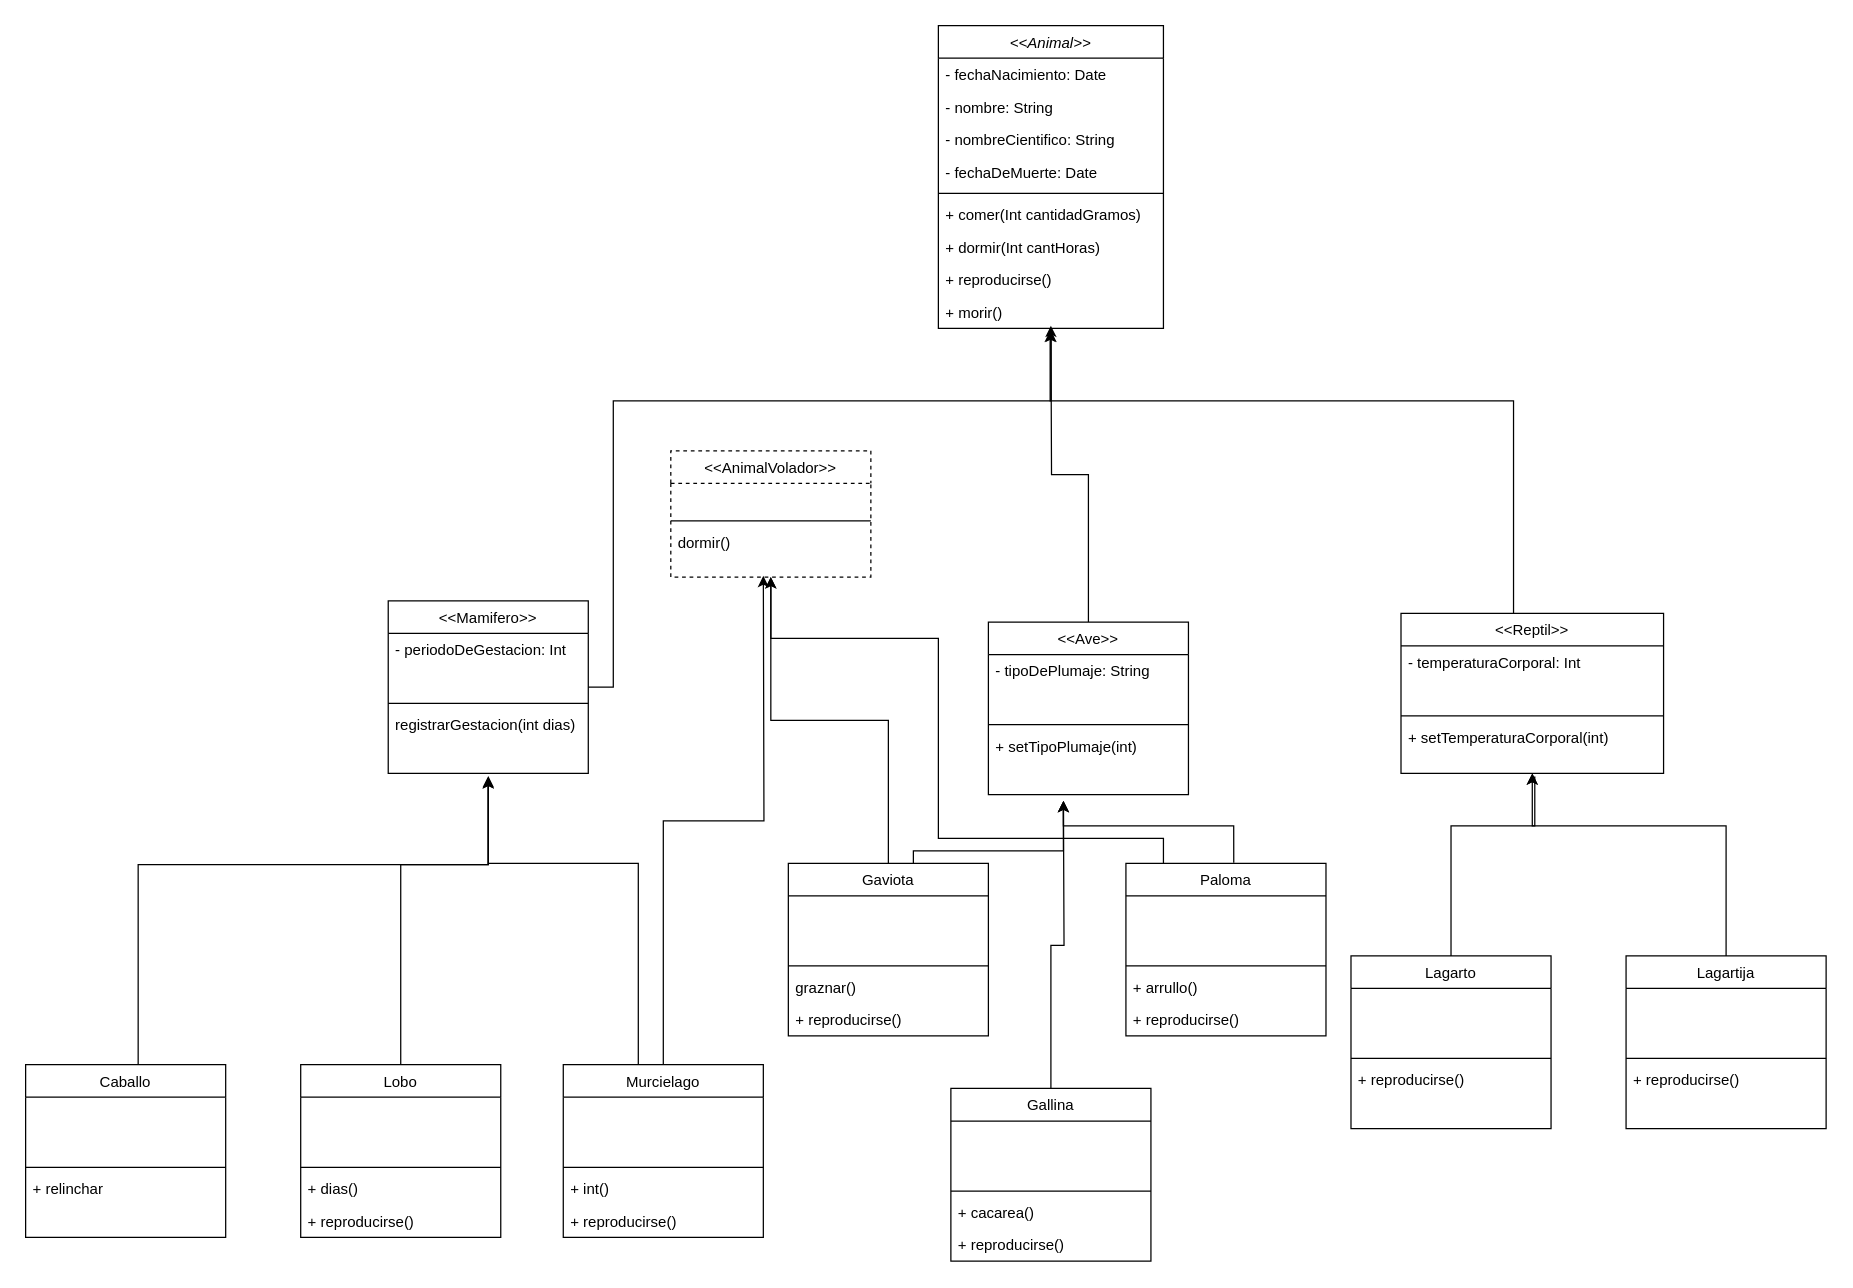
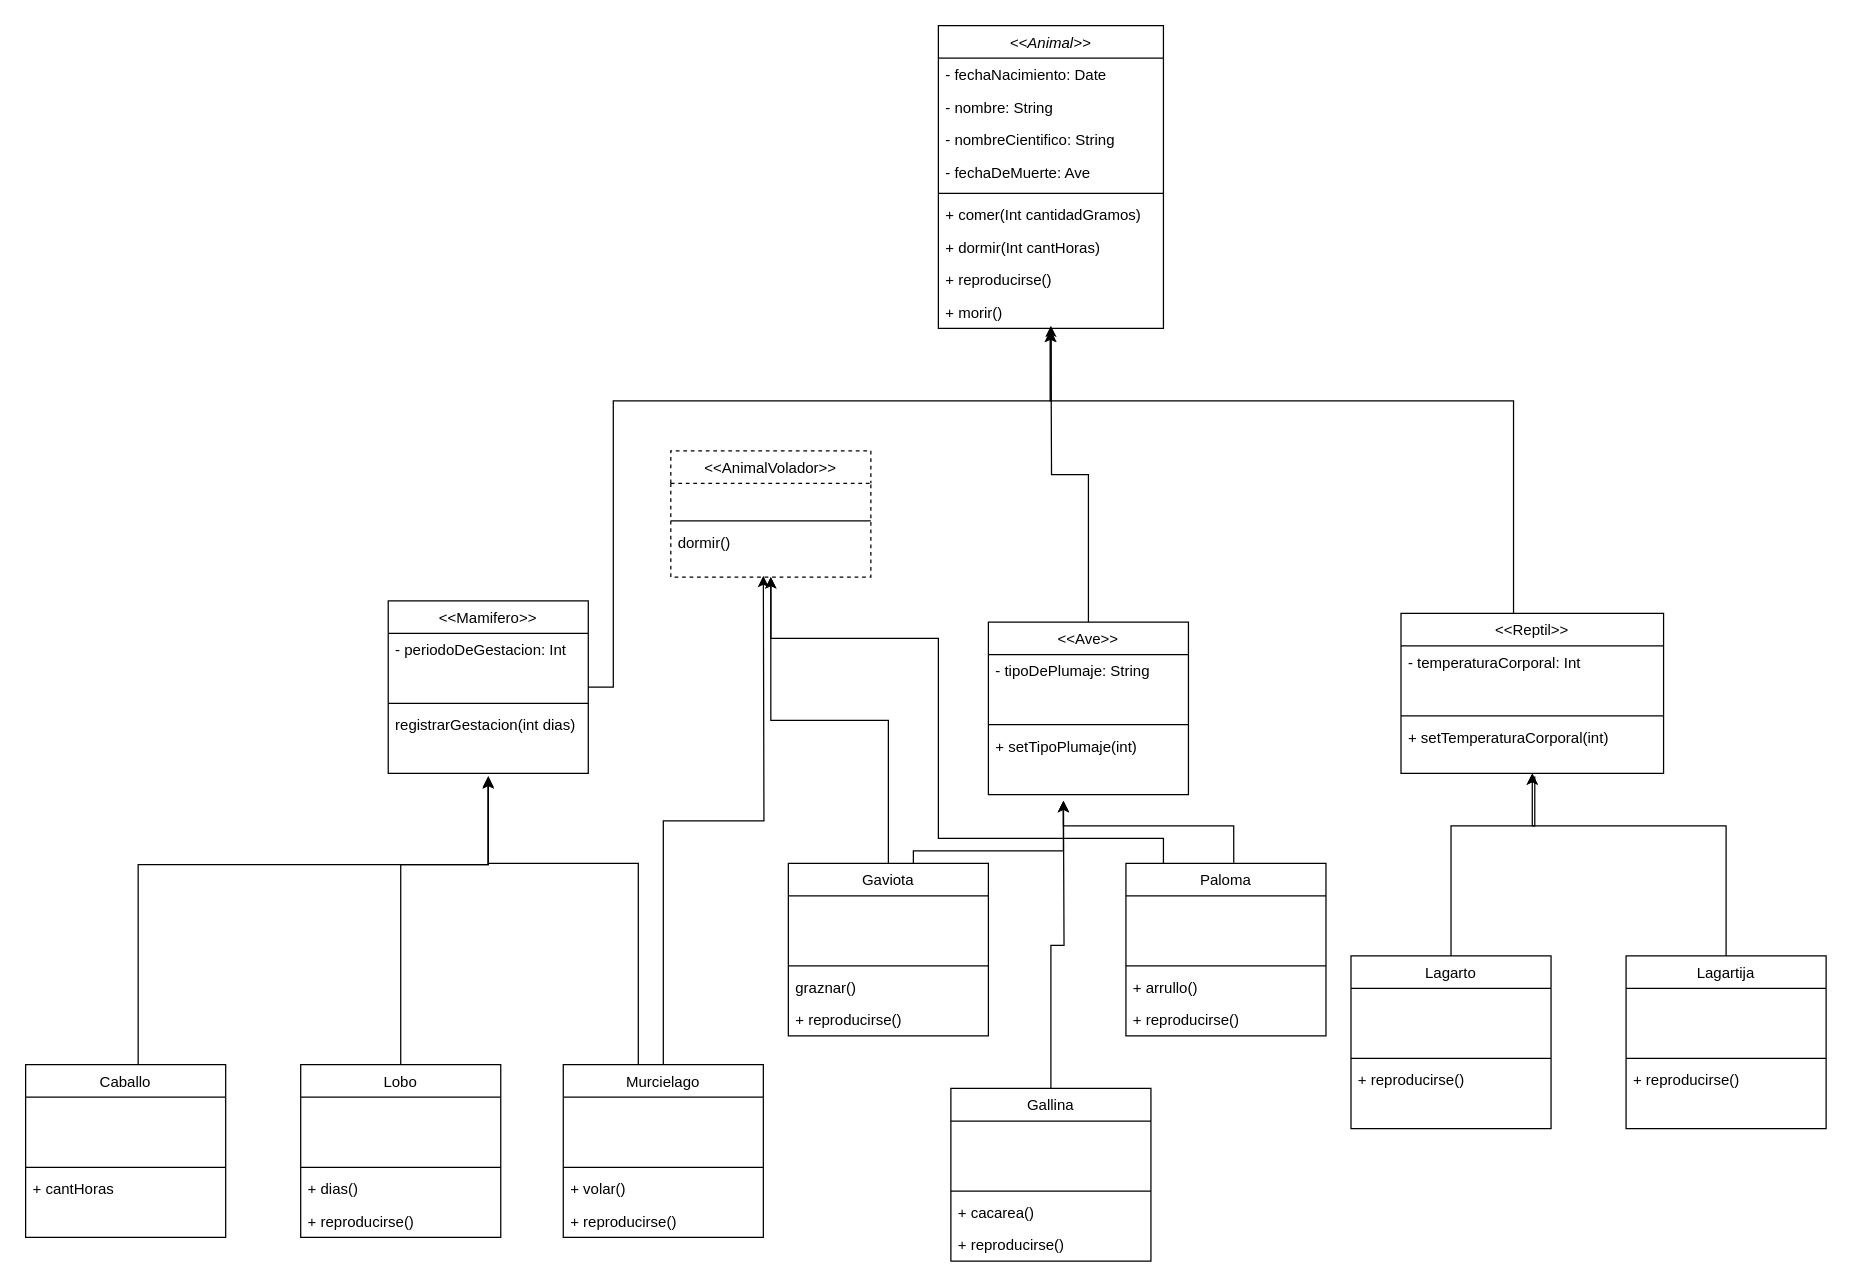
node "- fechaDeMuerte: Date": label "- fechaDeMuerte: Date" -> "- fechaDeMuerte: Ave"
node "+ relinchar": label "+ relinchar" -> "+ cantHoras"
node "+ int()": label "+ int()" -> "+ volar()"
